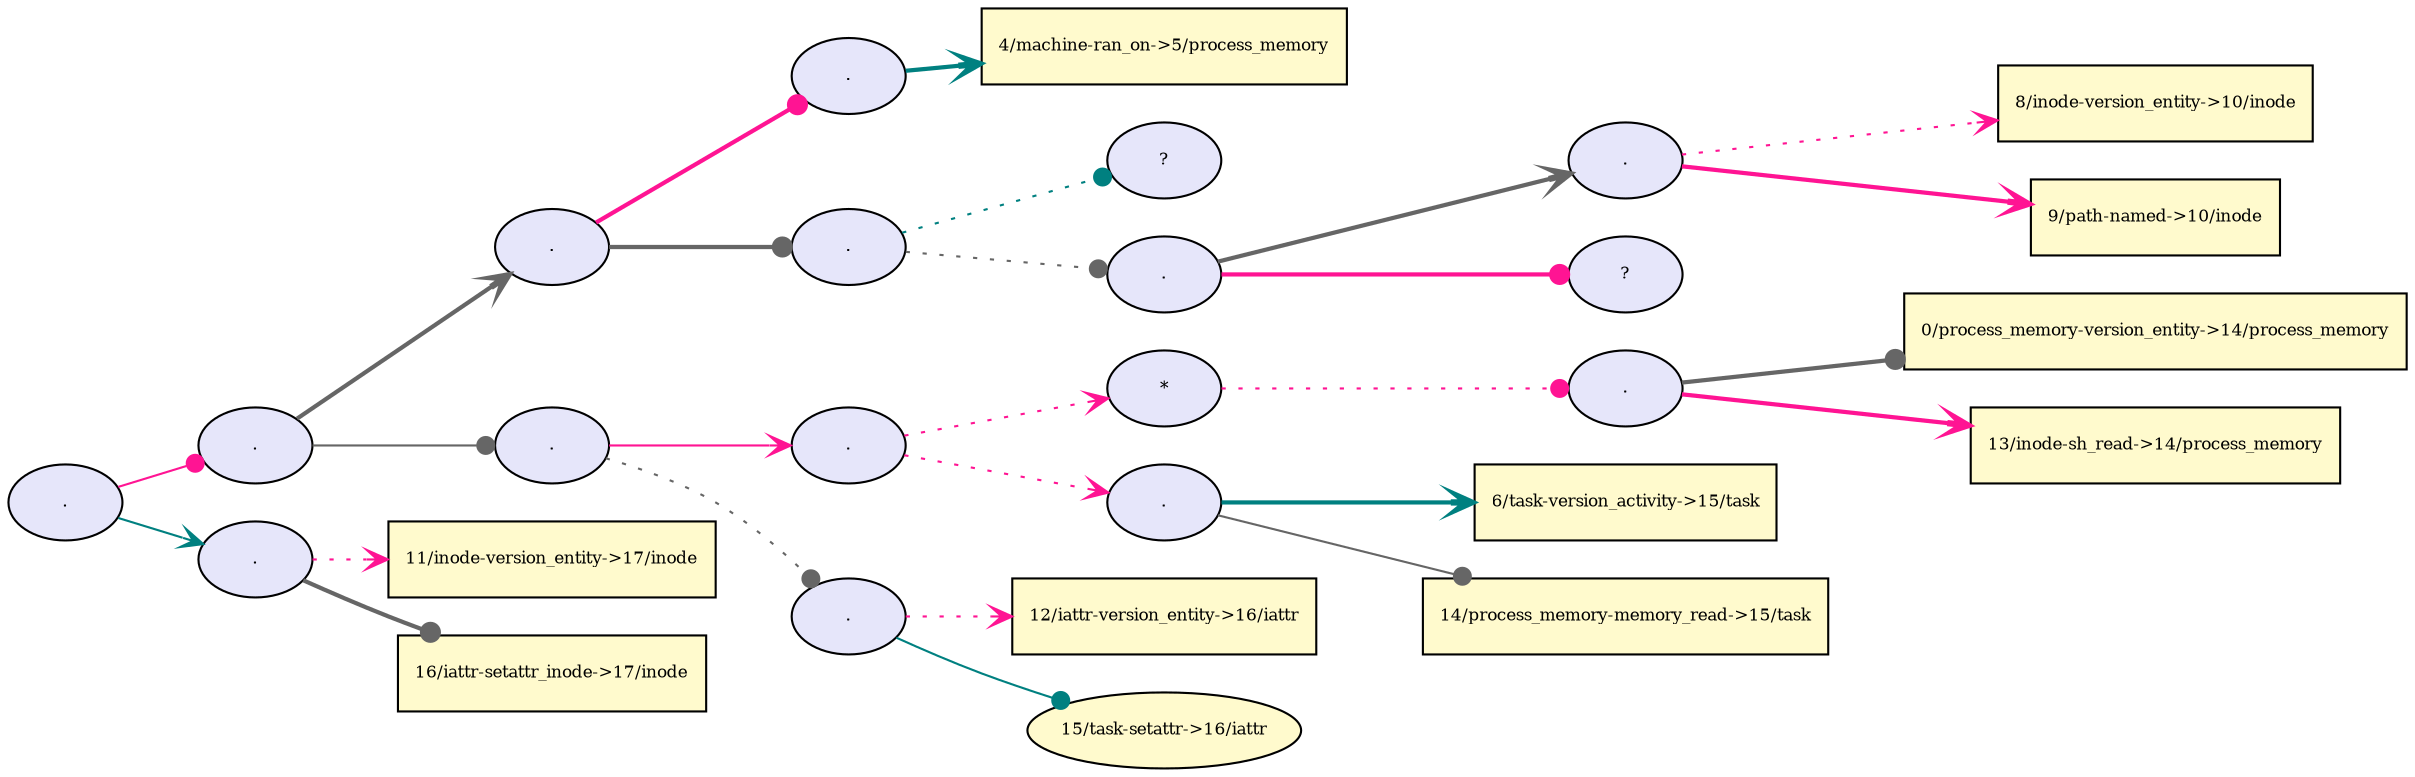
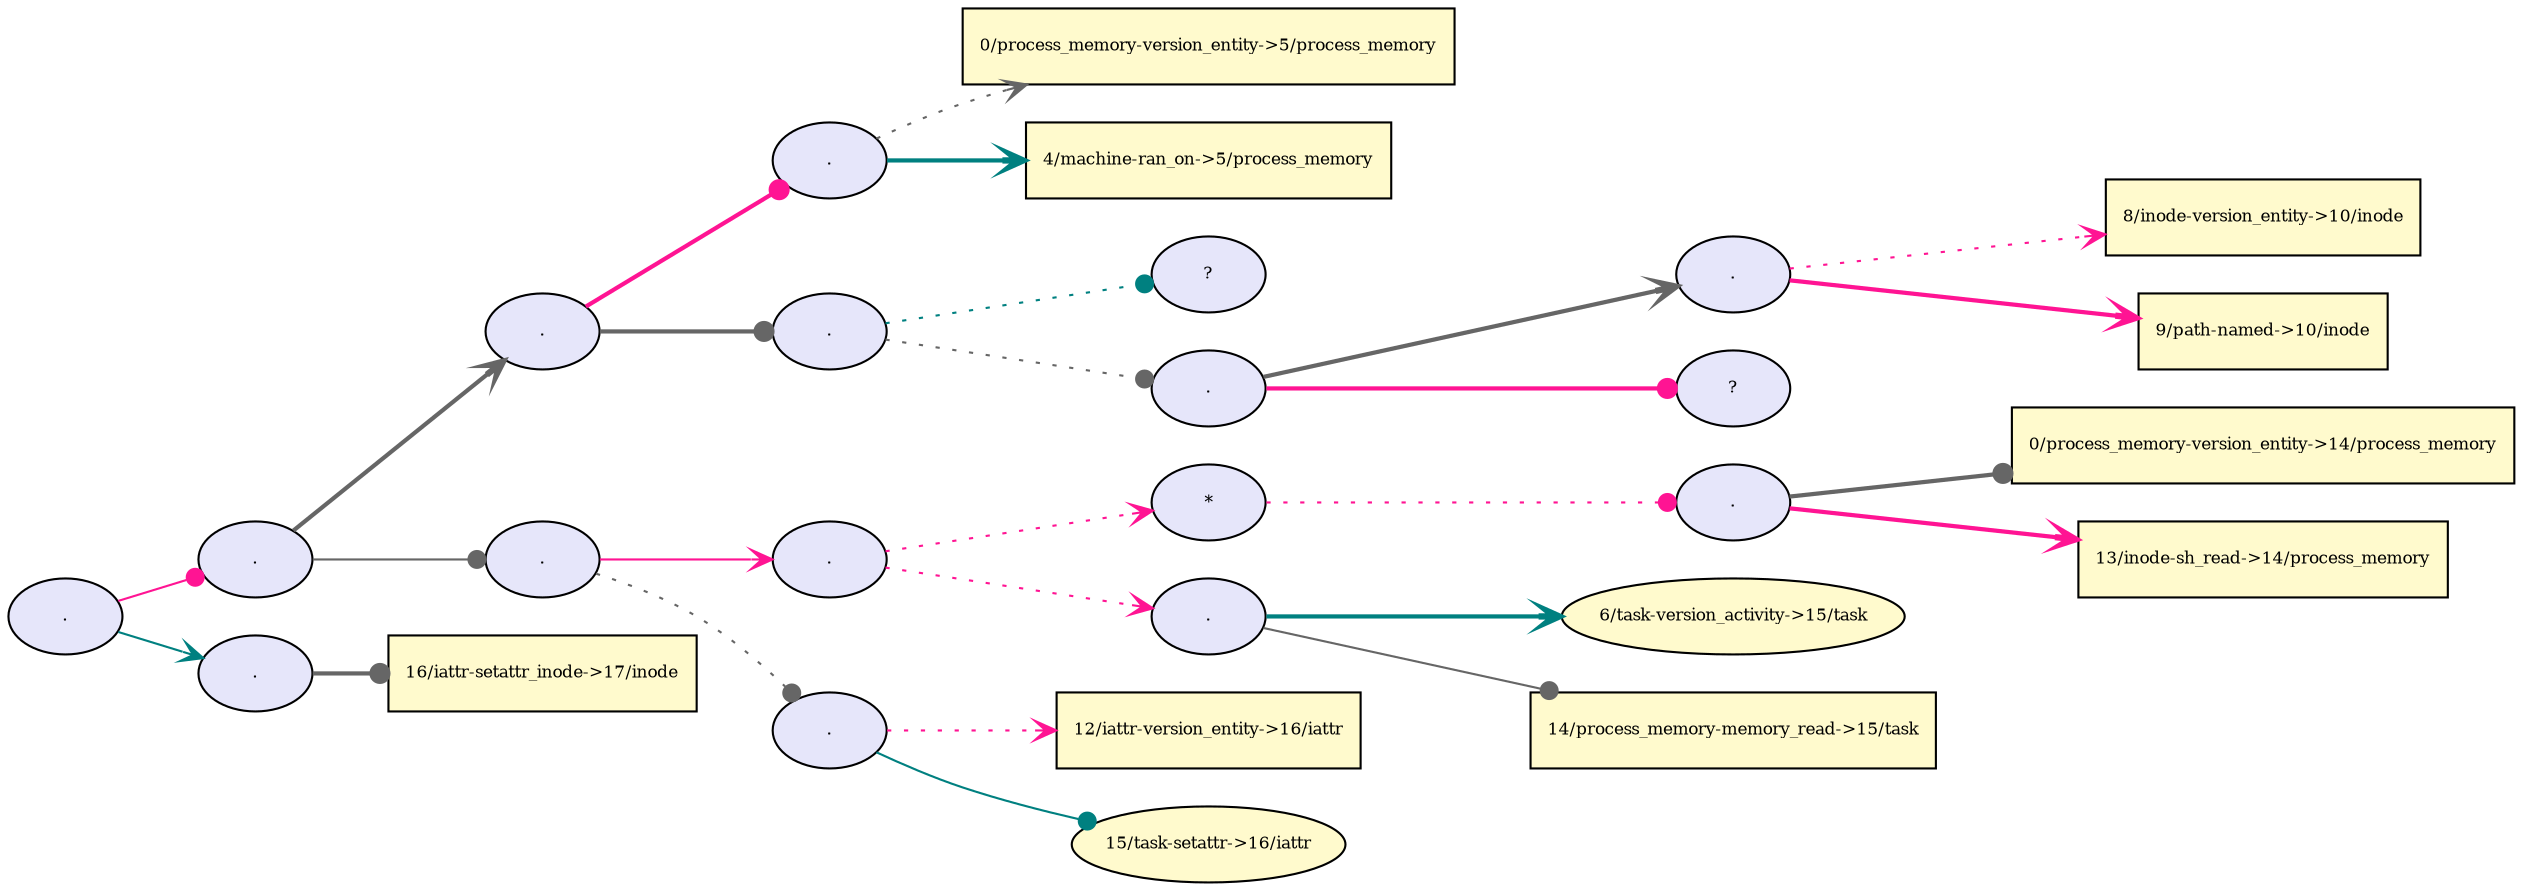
node "0/process_memory-version_entity->5/process_memory": added
node "6/task-version_activity->15/task": shape box -> ellipse
node "11/inode-version_entity->17/inode": removed
